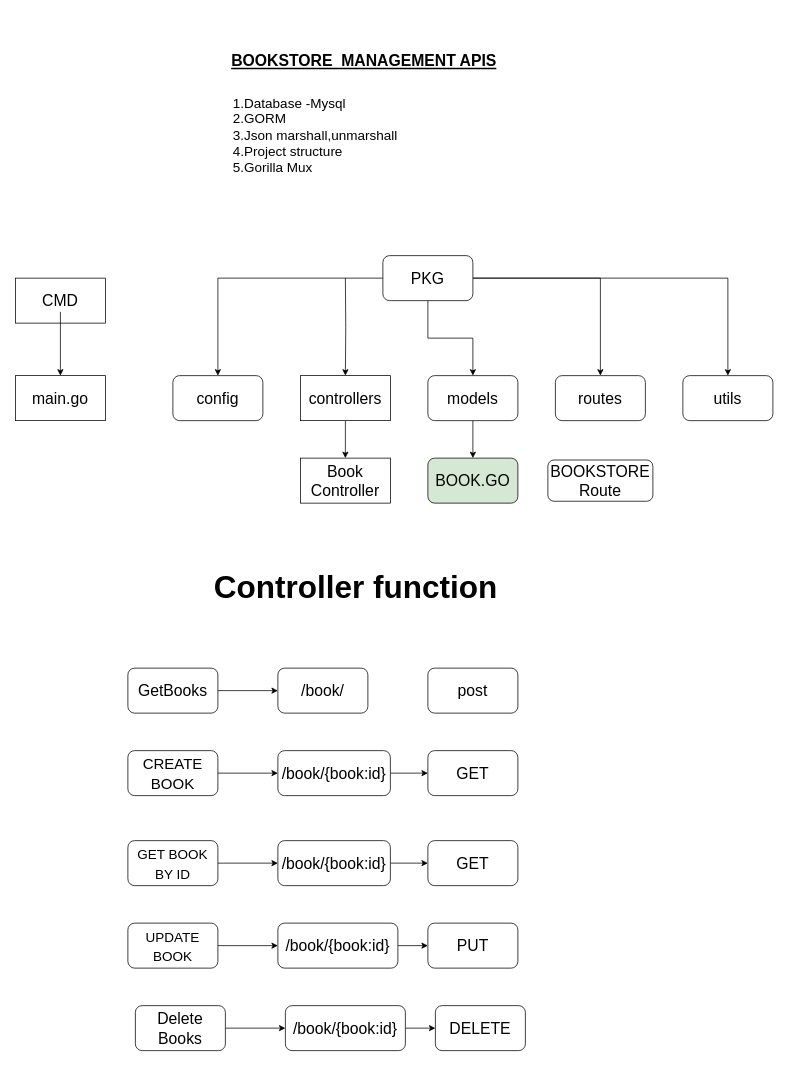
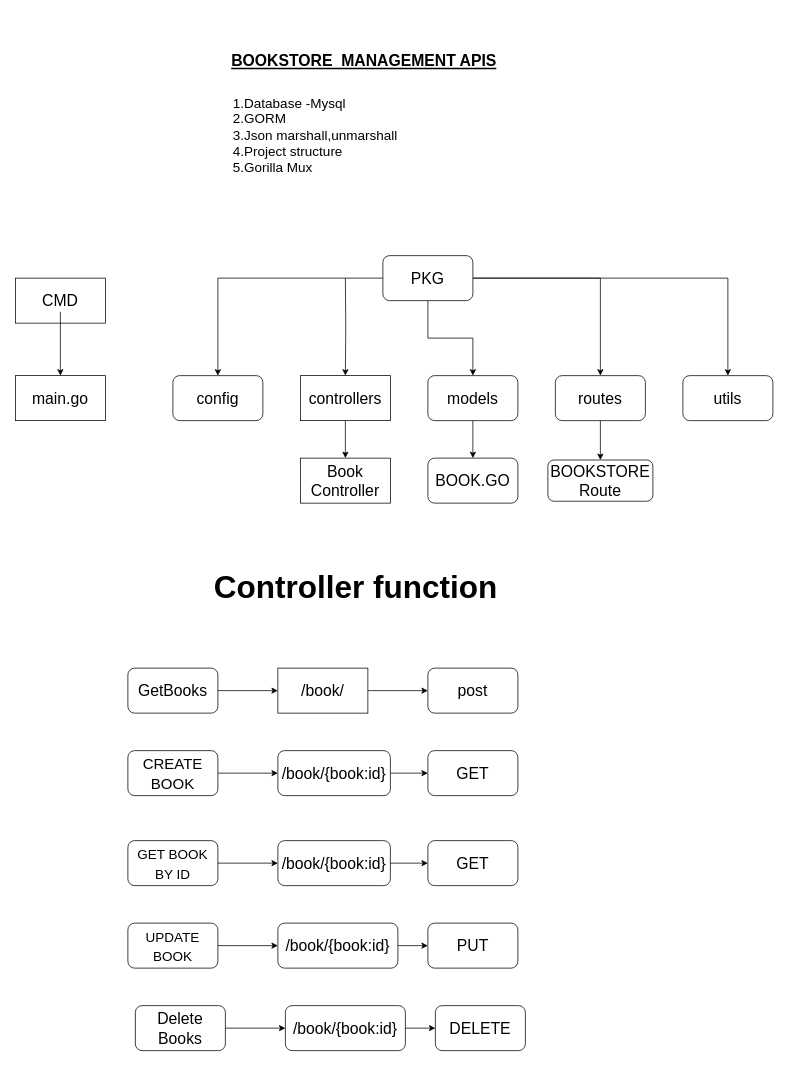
edge "routes" -> "BOOKSTORE Route": added
node "BOOK.GO": fillcolor #d5e8d4 -> #ffffff
node "/book/": shape rounded rectangle -> rectangle
edge "/book/" -> "post": added
